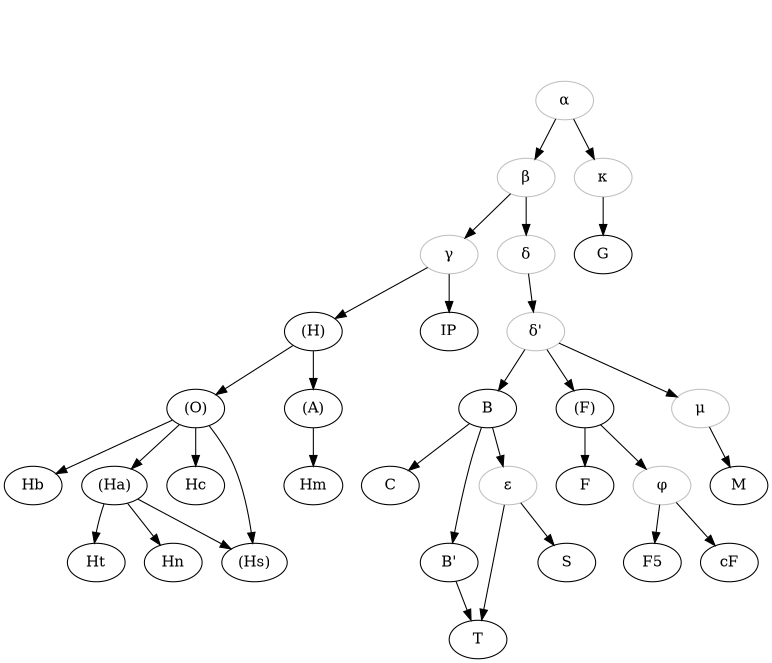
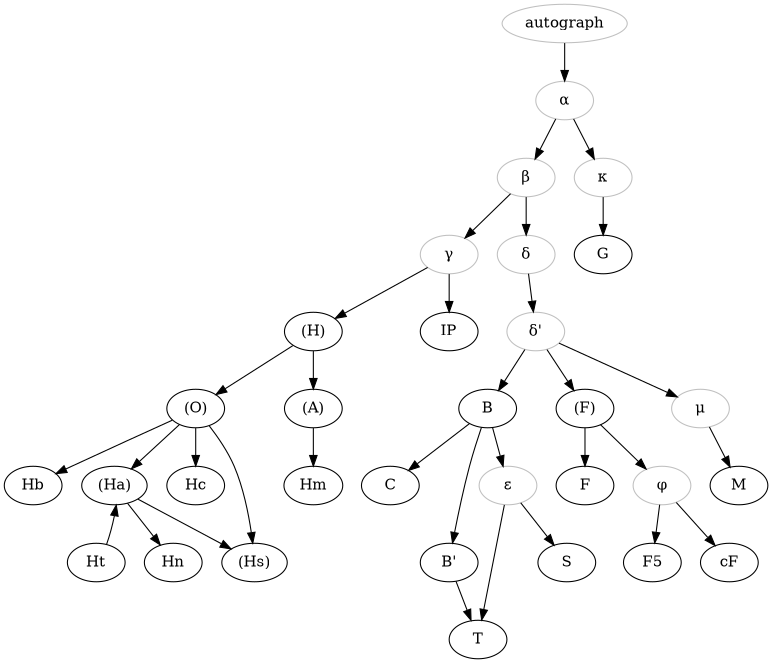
node "autograph": added
edge "(Ha)" -> "Ht": reversed
